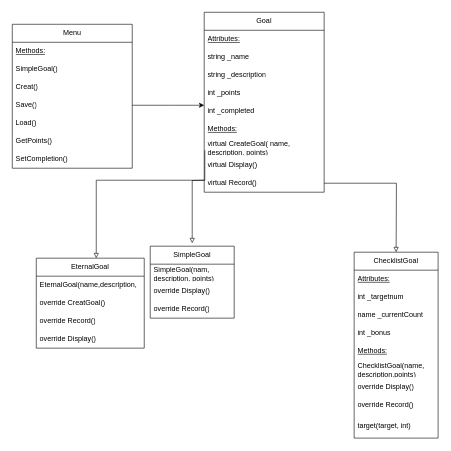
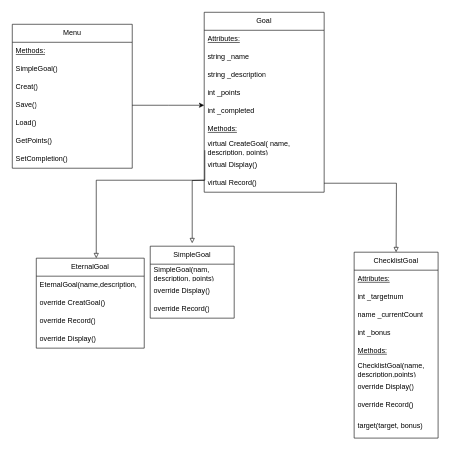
node "target(target, int)": label "target(target, int)" -> "target(target, bonus)"
